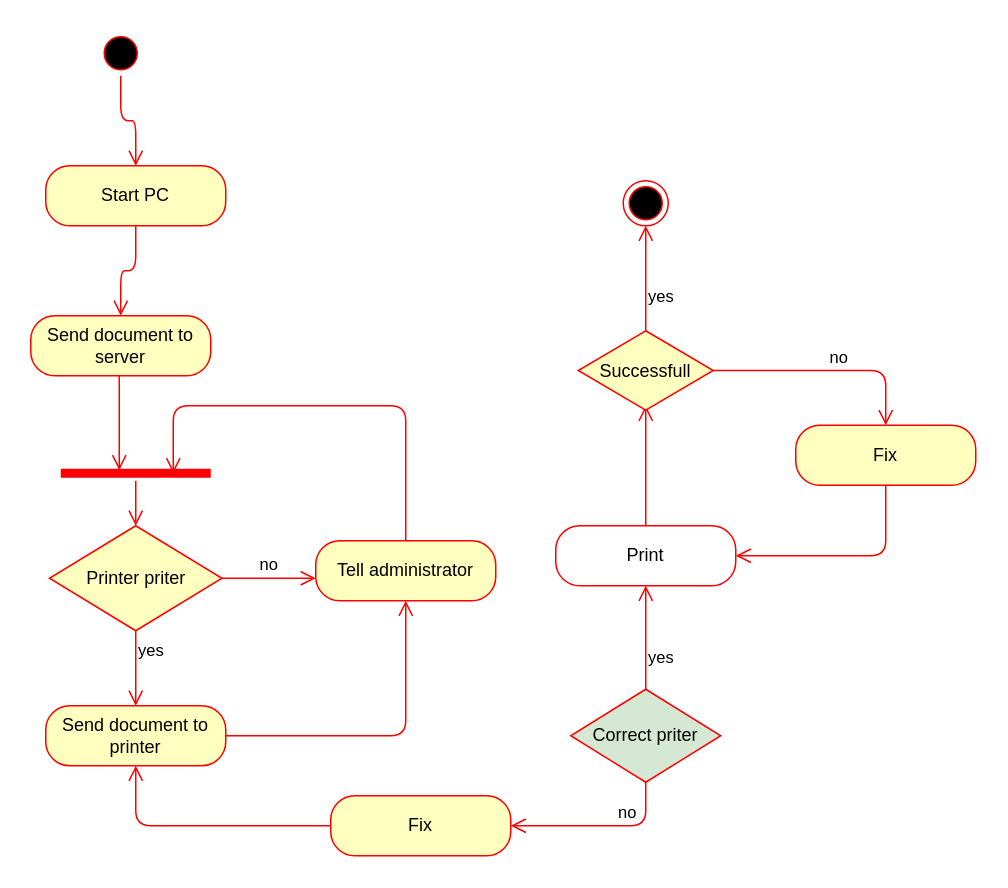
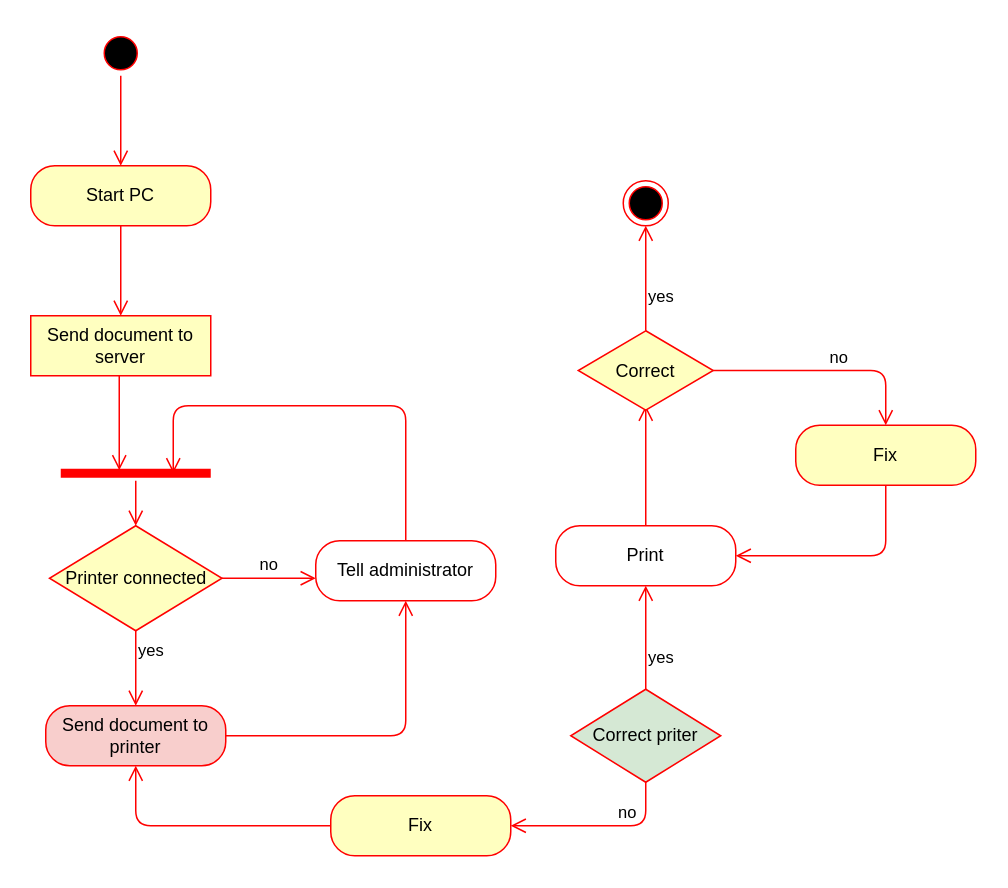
node "Start PC": moved (136, 196) -> (121, 196)
node "Send document to server": shape rounded rectangle -> rectangle
node "Successfull": label "Successfull" -> "Correct"
node "Tell administrator": fillcolor #ffffc0 -> #ffffff
node "Printer priter": label "Printer priter" -> "Printer connected"
node "Send document to printer": fillcolor #ffffc0 -> #f8cecc
